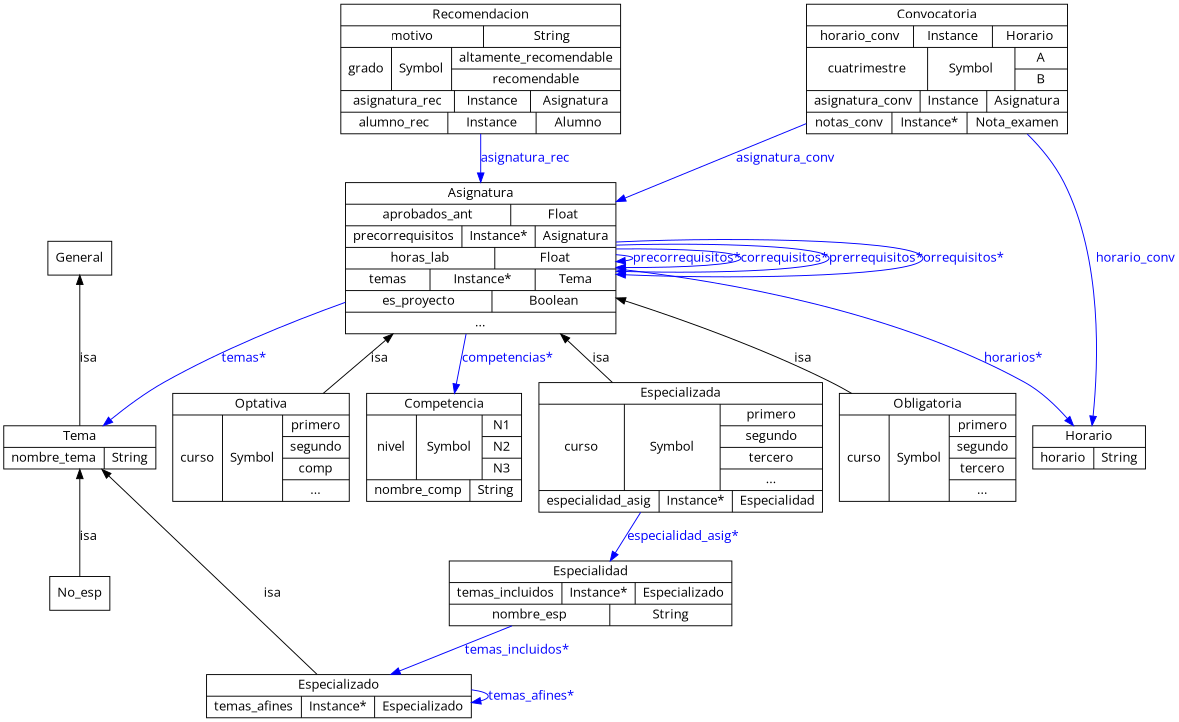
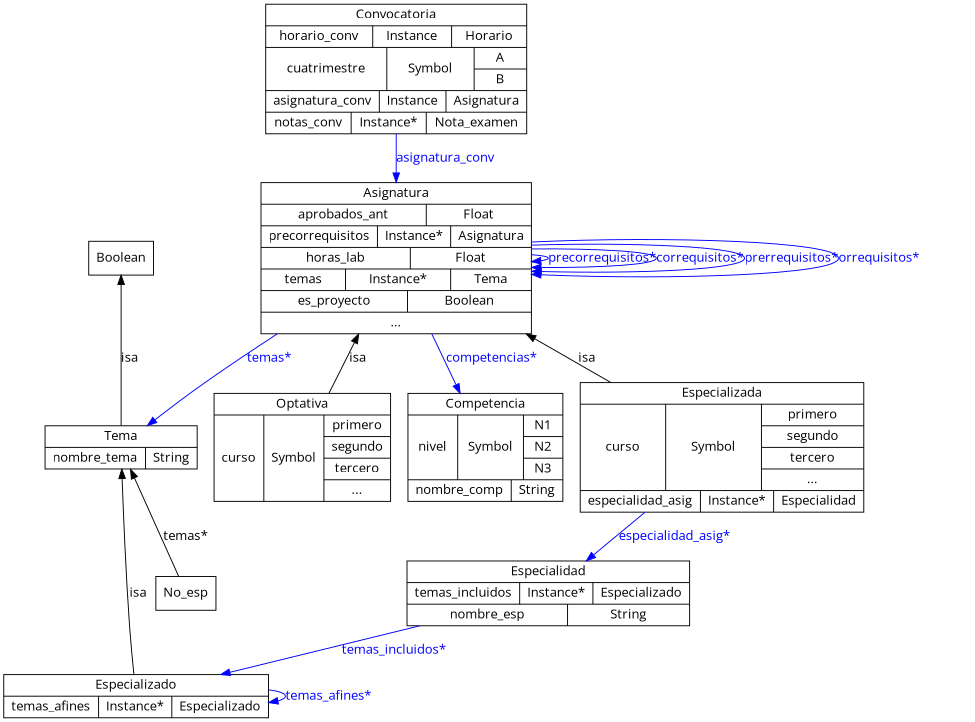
node "Recomendacion": removed
node "General": label "General" -> "Boolean"
node "Obligatoria": removed
node "Horario": removed
node "Optativa": text "comp" -> "tercero"
edge "No_esp" -> "Tema": label "isa" -> "temas*"
